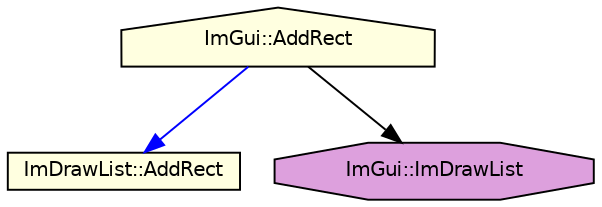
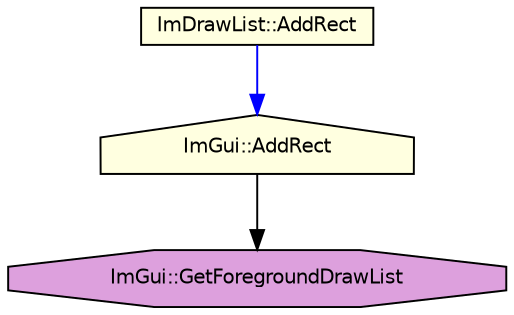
edge "ImGui::AddRect" -> "ImDrawList::AddRect": reversed
node "ImGui::ImDrawList": label "ImGui::ImDrawList" -> "ImGui::GetForegroundDrawList"
